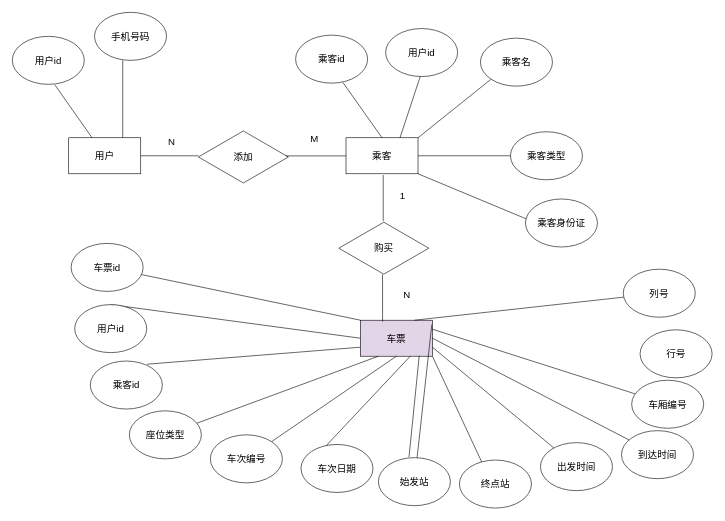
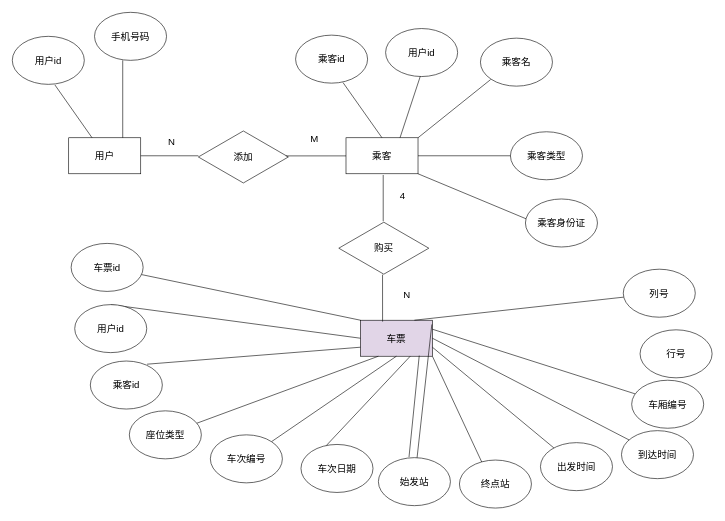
node "1": label "1" -> "4"
